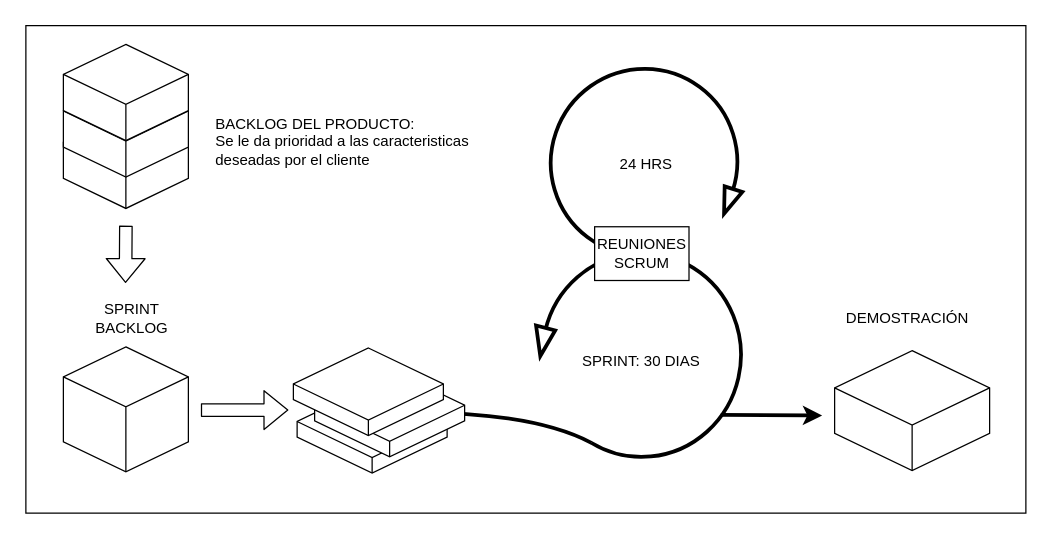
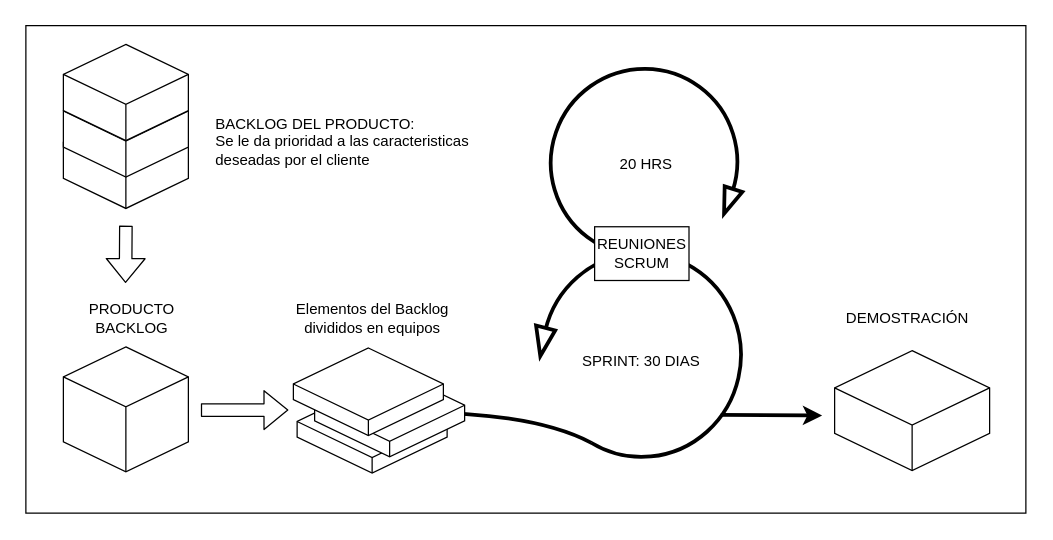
node "24 HRS": label "24 HRS" -> "20 HRS"
node "SPRINT BACKLOG": label "SPRINT BACKLOG" -> "PRODUCTO BACKLOG"
node "Elementos del Backlog divididos en equipos": added
